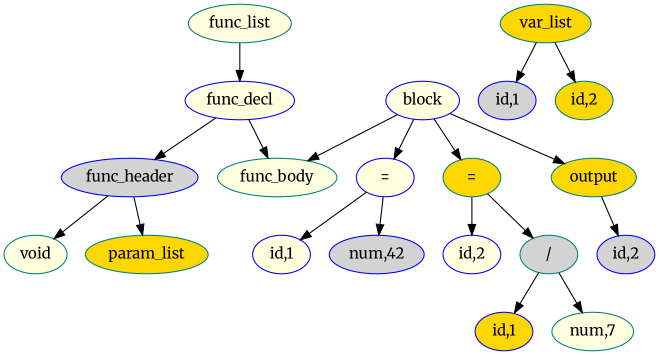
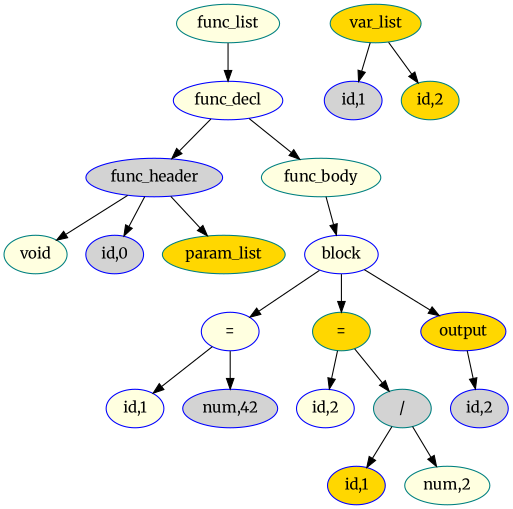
edge "block" -> "func_body": reversed
node "output": color teal -> blue
node "id,0": added
node "num,7": label "num,7" -> "num,2"
